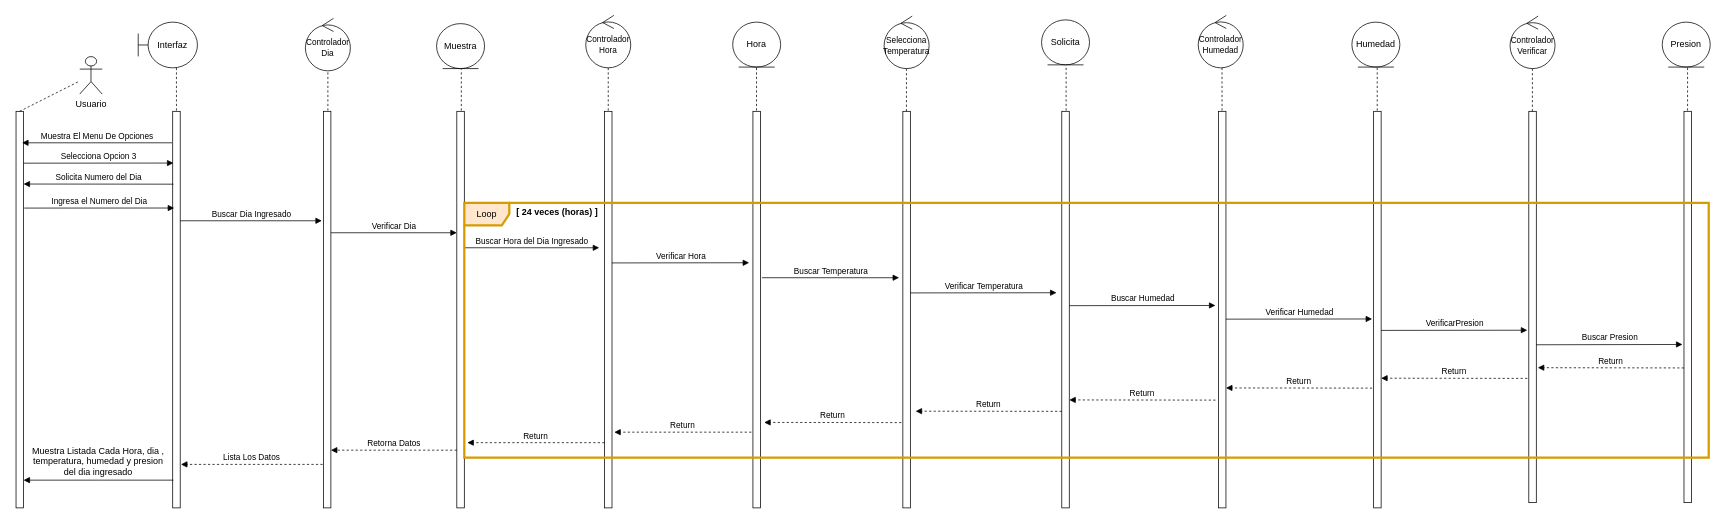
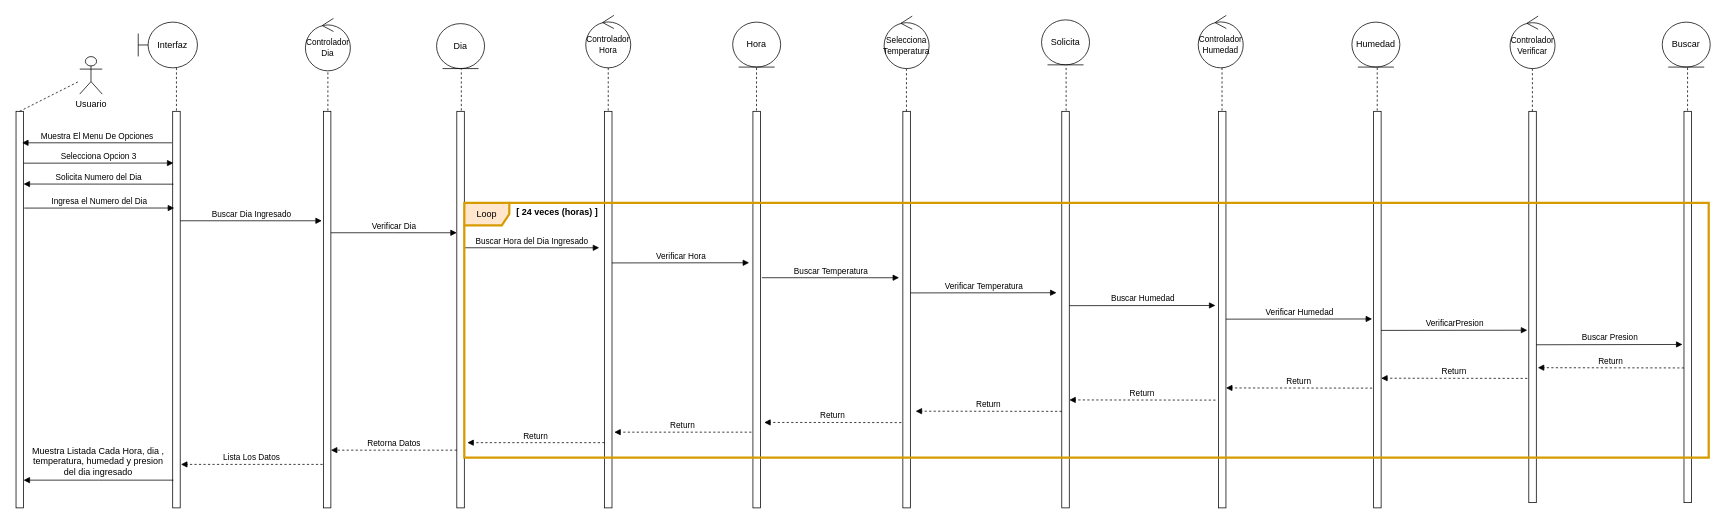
node "Presion": label "Presion" -> "Buscar"
node "Muestra": label "Muestra" -> "Dia"
